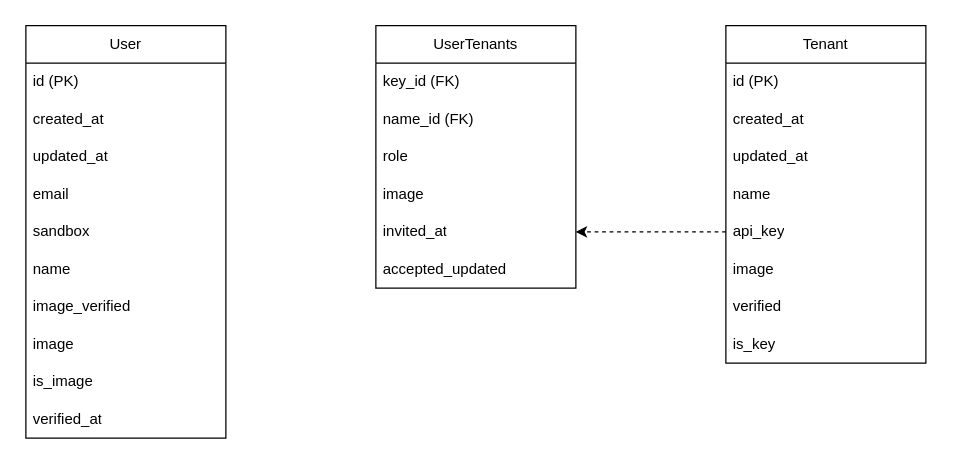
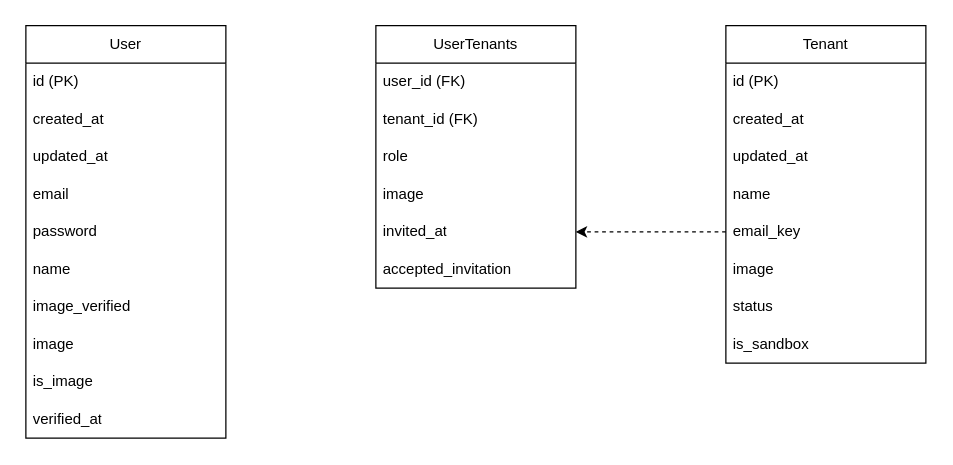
node "key_id (FK)": label "key_id (FK)" -> "user_id (FK)"
node "name_id (FK)": label "name_id (FK)" -> "tenant_id (FK)"
node "sandbox": label "sandbox" -> "password"
node "api_key": label "api_key" -> "email_key"
node "accepted_updated": label "accepted_updated" -> "accepted_invitation"
node "verified": label "verified" -> "status"
node "is_key": label "is_key" -> "is_sandbox"
